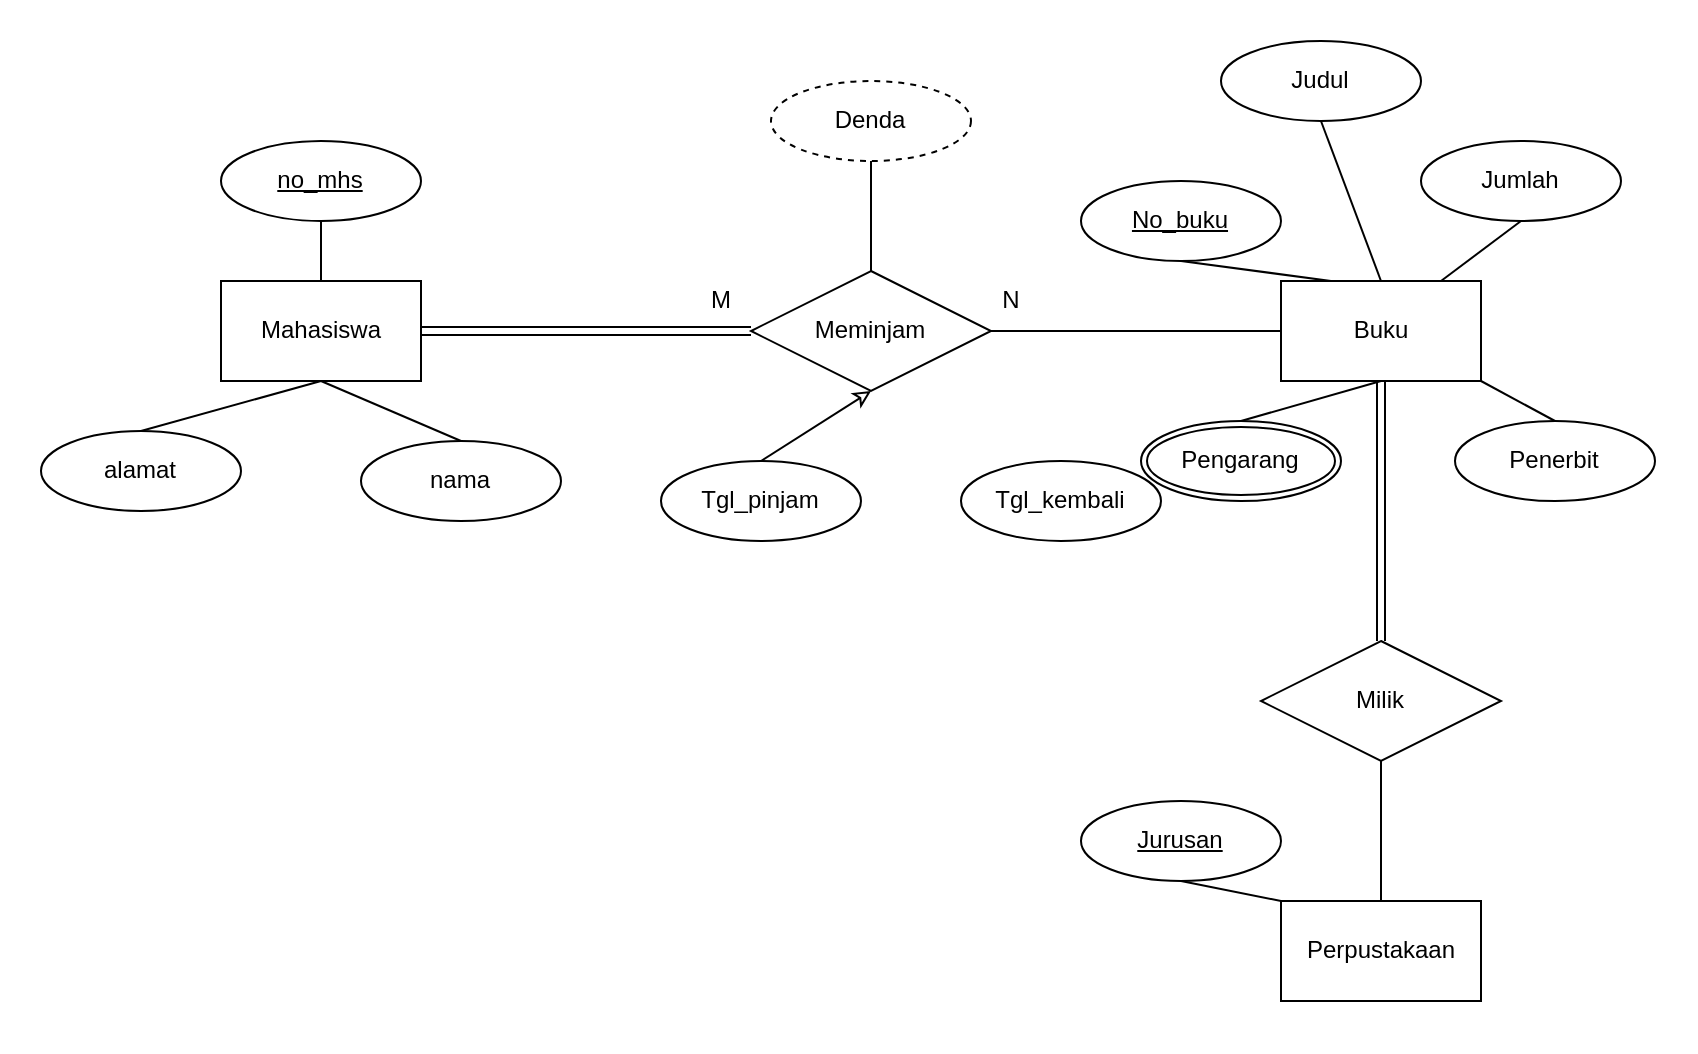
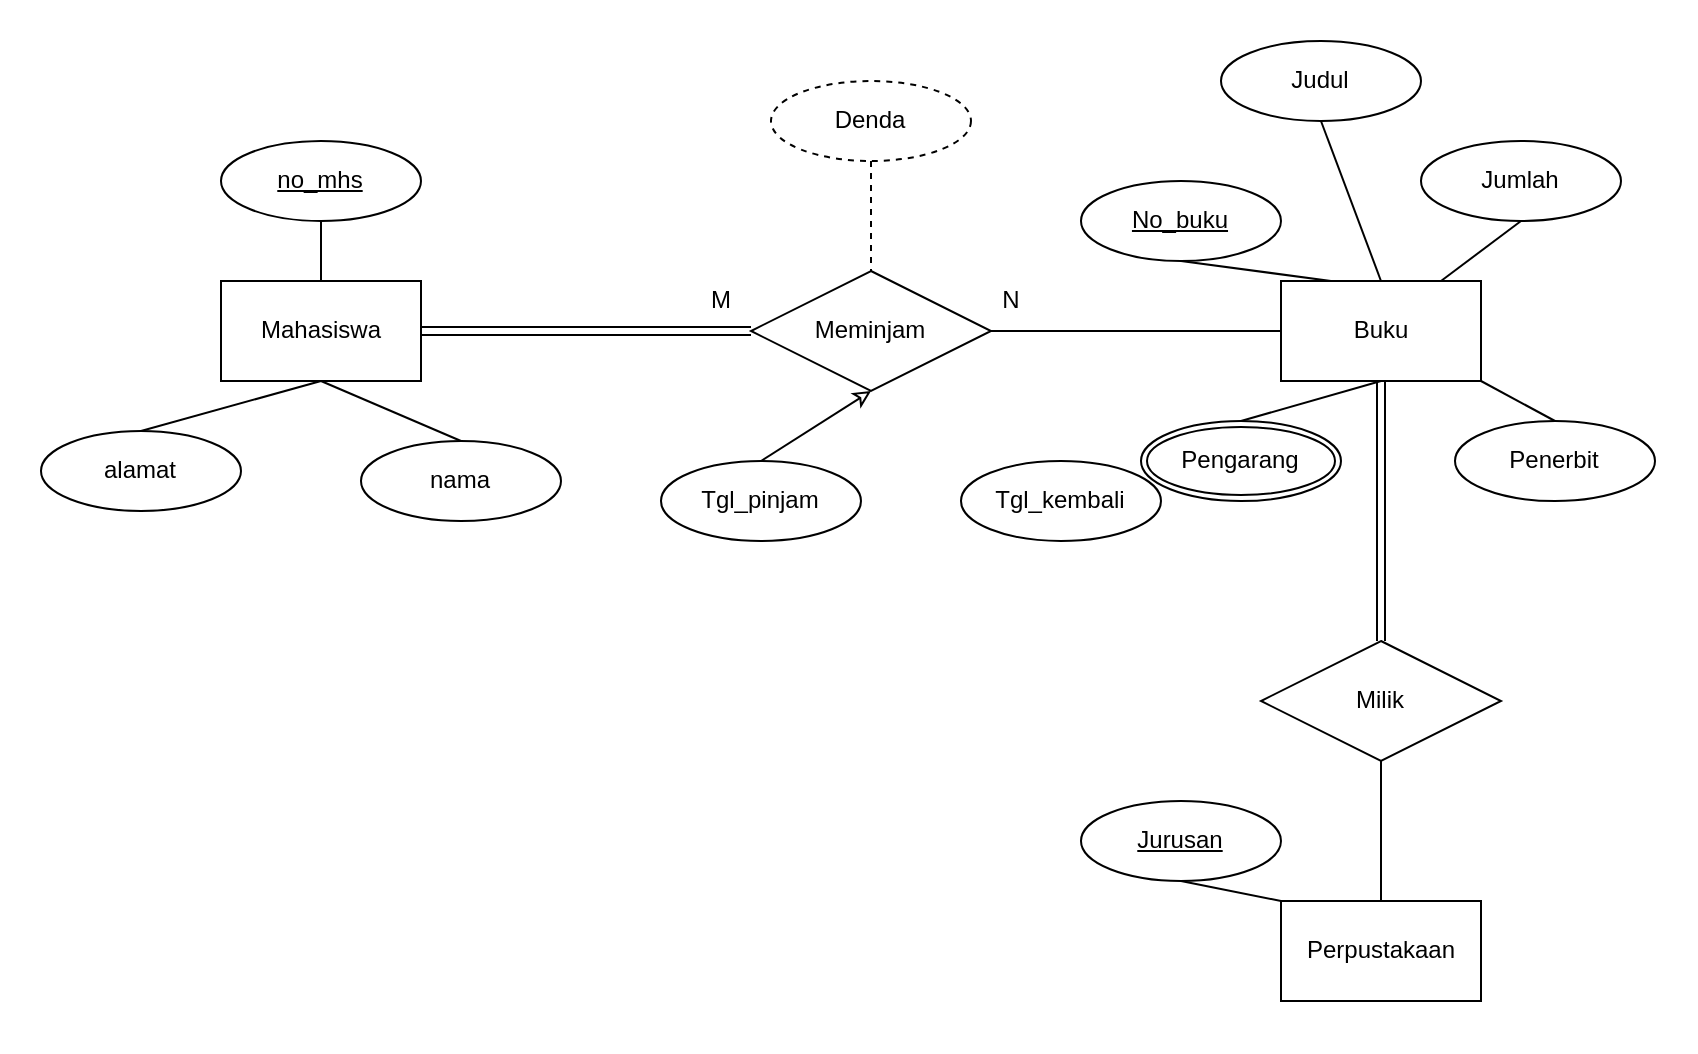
edge "Denda" -- "Meminjam": style solid -> dashed
